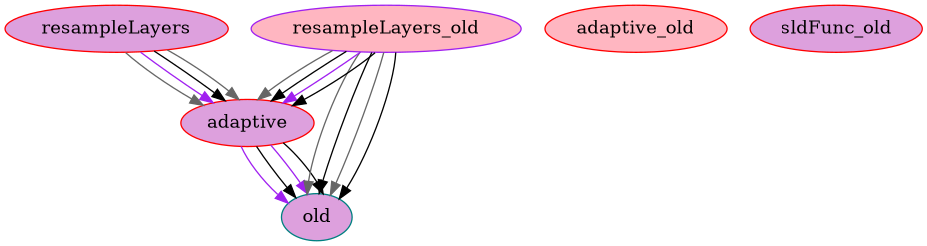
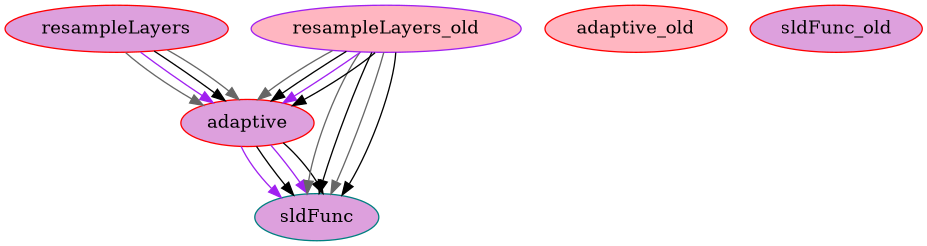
node "old": label "old" -> "sldFunc"
